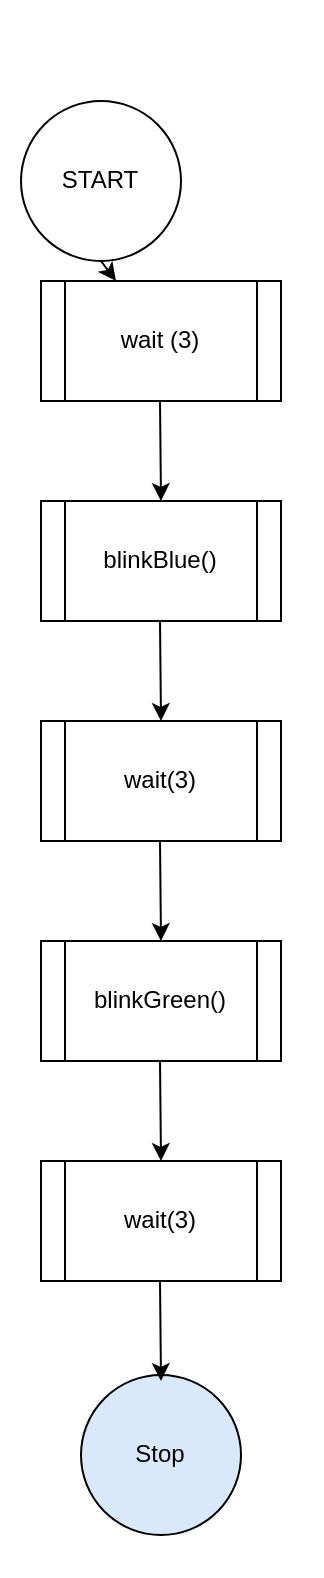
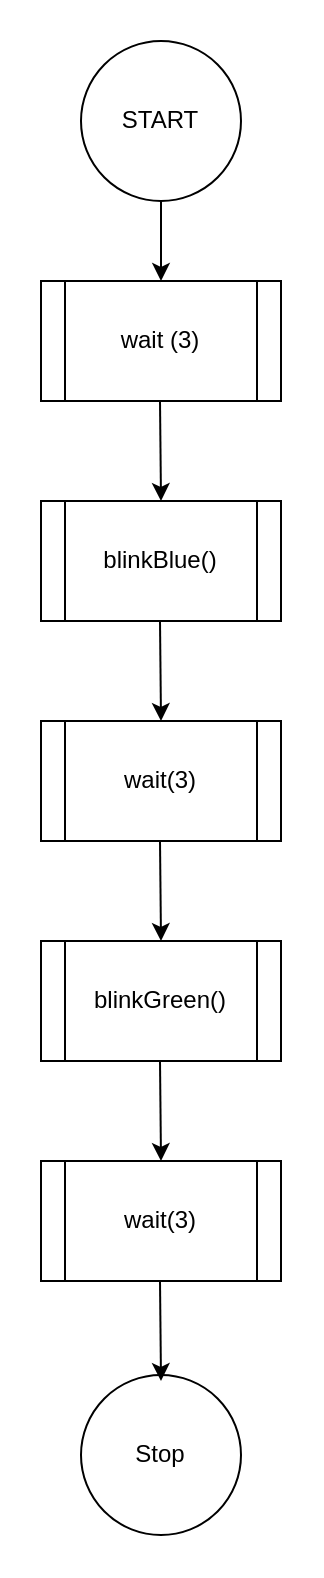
node "START": moved (101, 181) -> (161, 121)
node "Stop": fillcolor #dae8fc -> #ffffff
